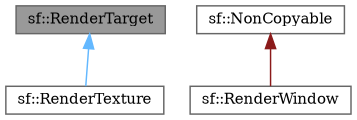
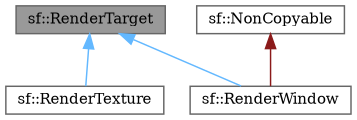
edge "sf::RenderWindow" -> "sf::RenderTarget": added
